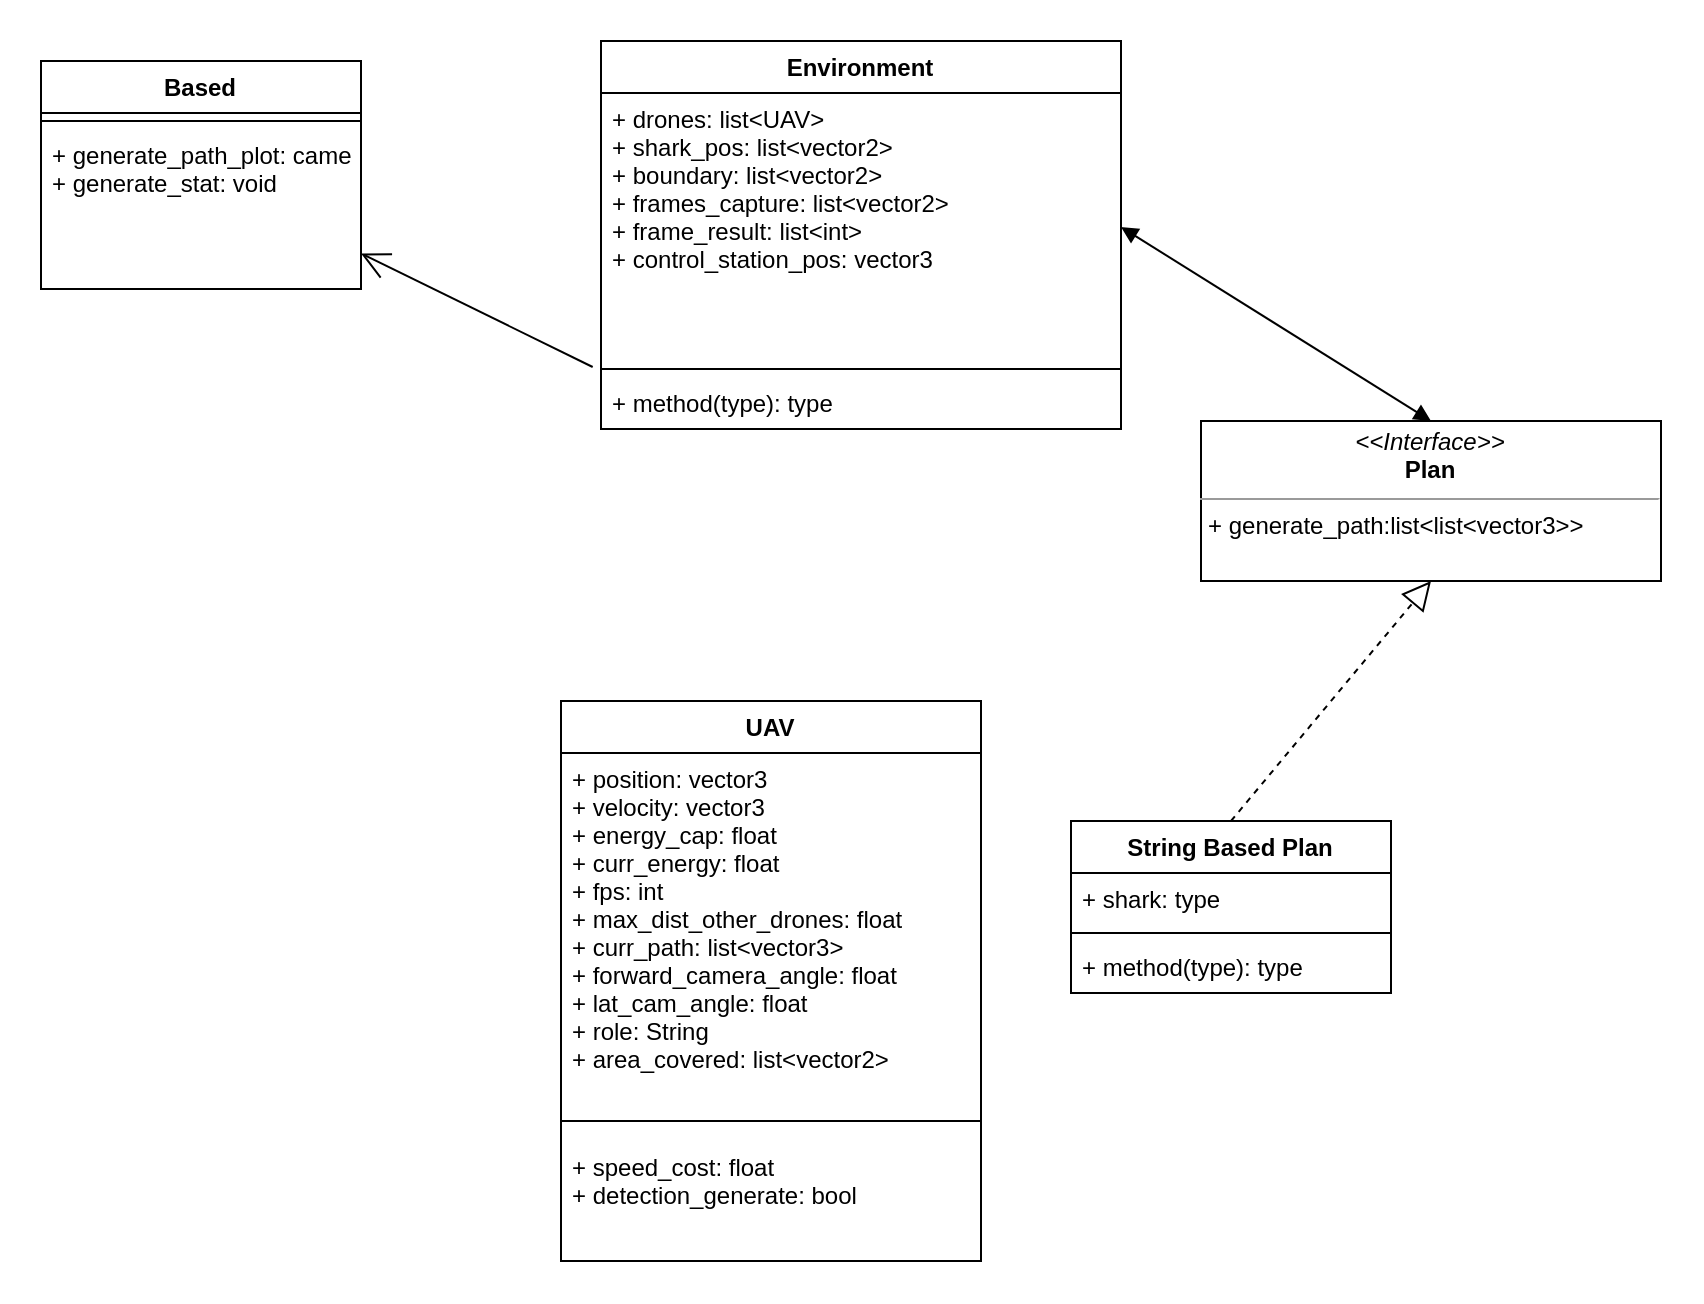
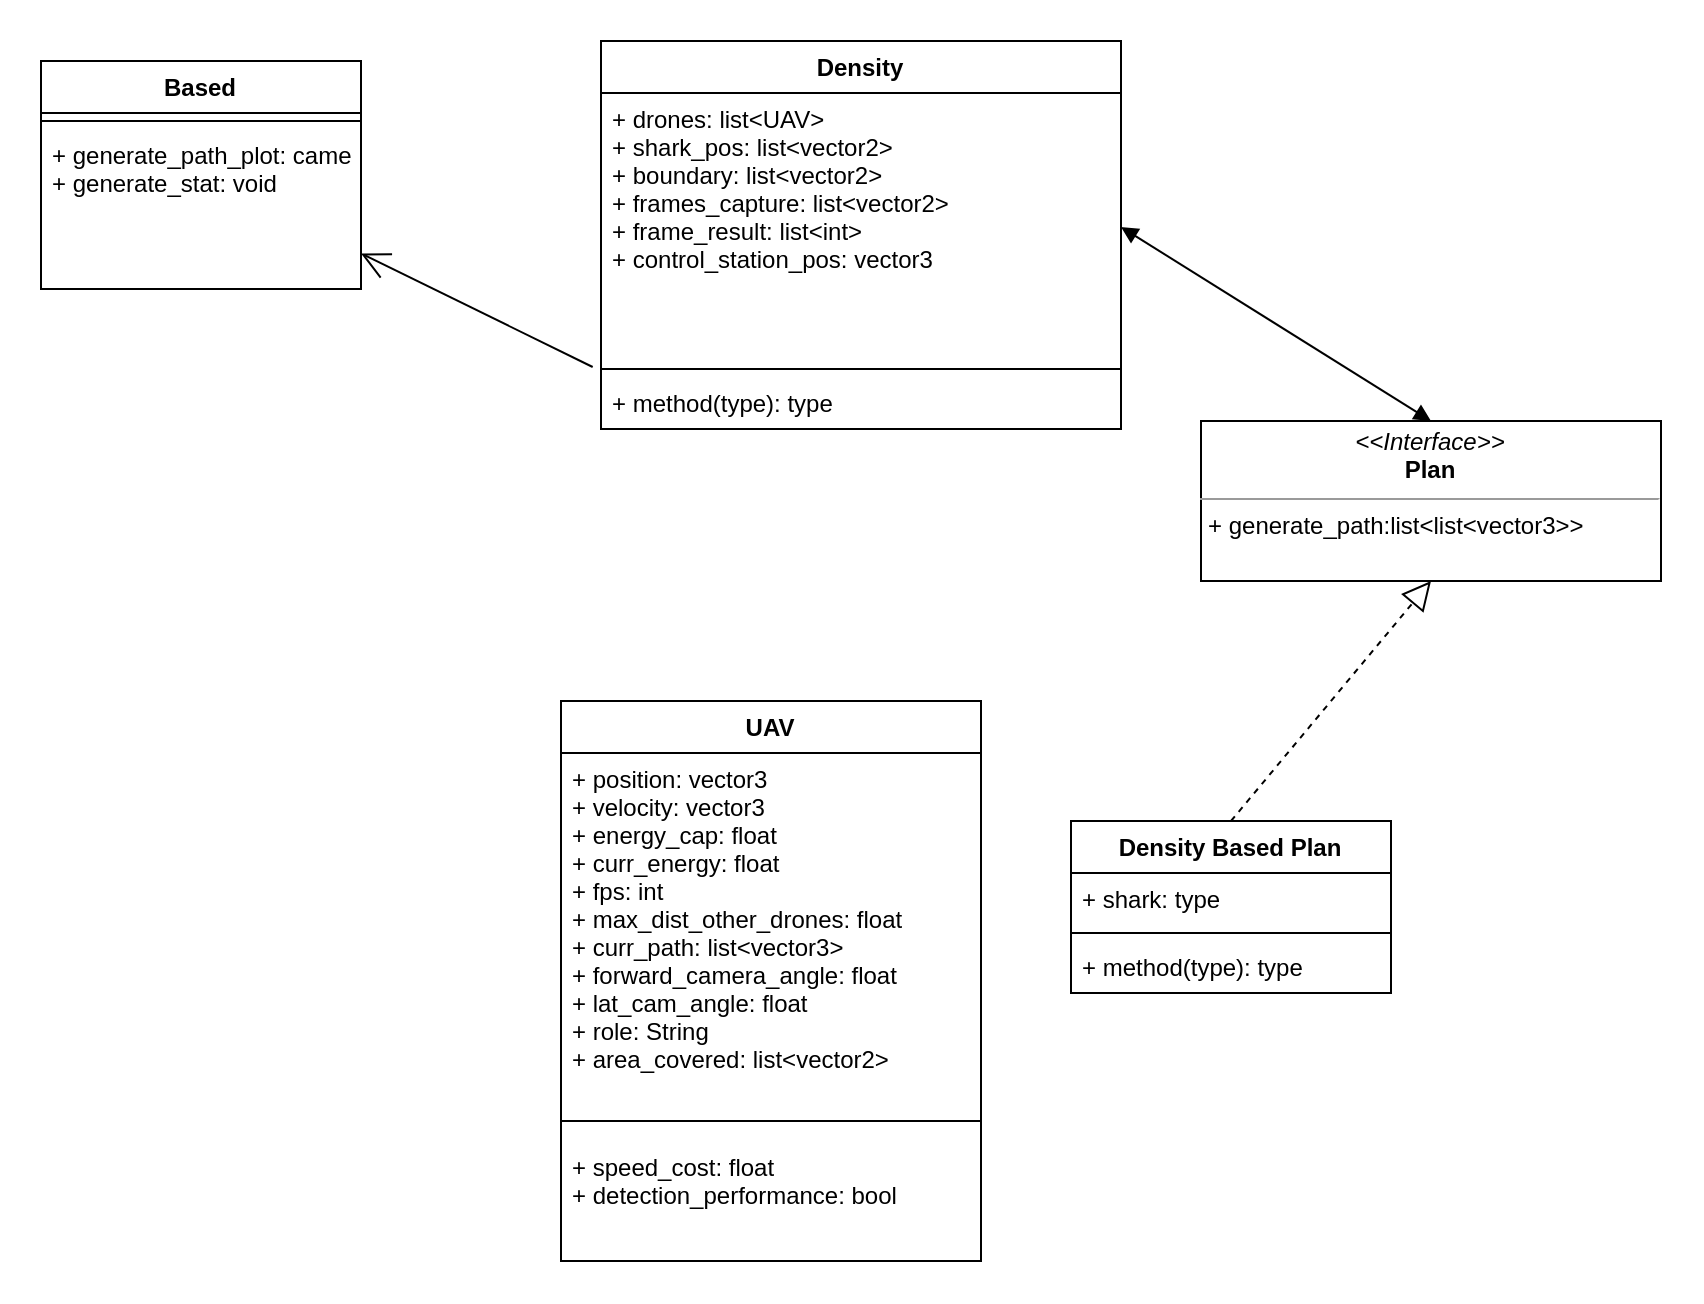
node "Environment": label "Environment" -> "Density"
node "String Based Plan": label "String Based Plan" -> "Density Based Plan"
node "+ speed_cost: float + detection_generate: bool": label "+ speed_cost: float + detection_generate: bool" -> "+ speed_cost: float + detection_performance: bool"
